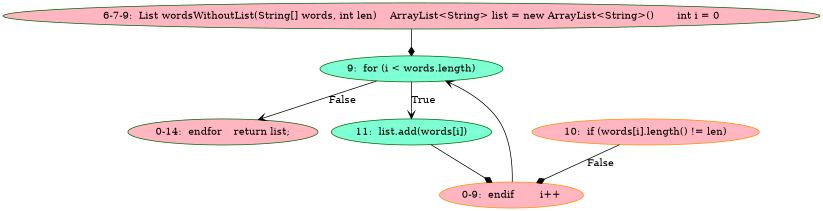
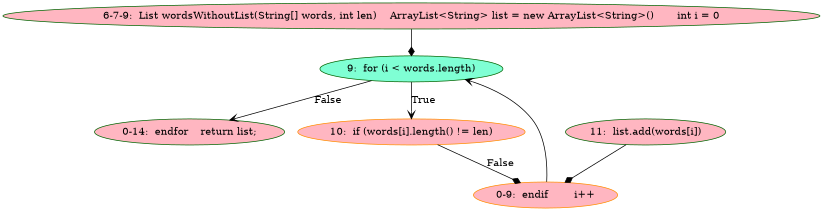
edge "9:  for (i < words.length)" -> "11:  list.add(words[i])": now "9:  for (i < words.length)" -> "10:  if (words[i].length() != len)"
node "11:  list.add(words[i])": fillcolor aquamarine -> lightpink
